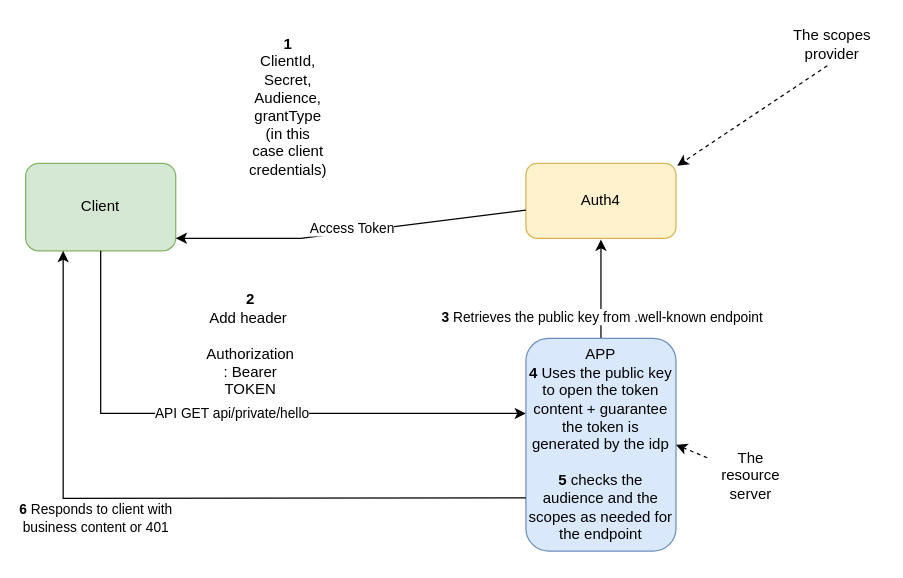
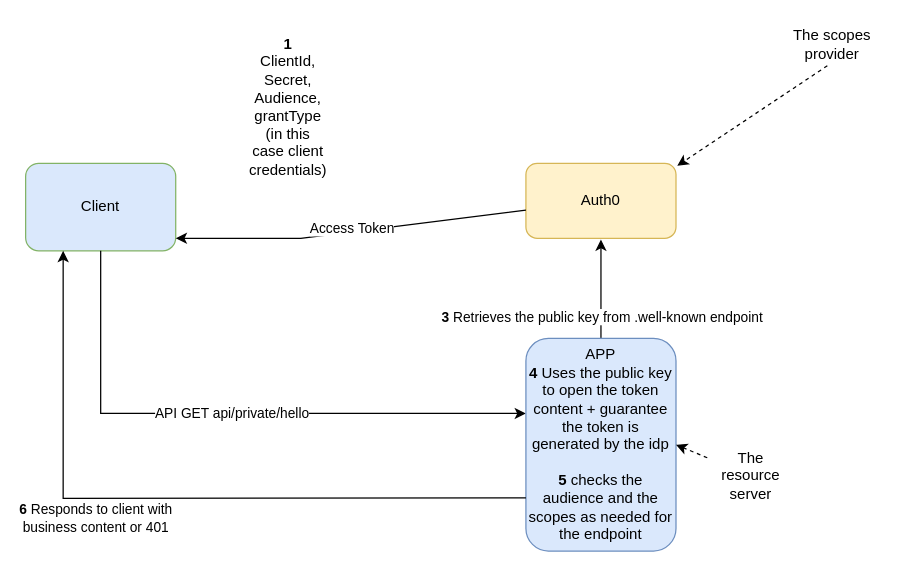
node "Auth4": label "Auth4" -> "Auth0"
node "Client": fillcolor #d5e8d4 -> #dae8fc
node "2 Add header Authorization : Bearer TOKEN": removed
